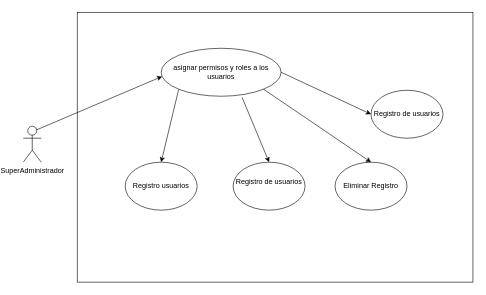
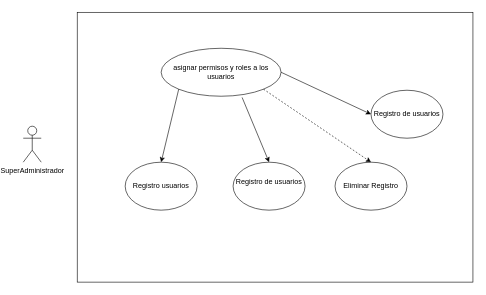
edge "SuperAdministrador" -> "asignar permisos y roles a los usuarios": removed
edge "asignar permisos y roles a los usuarios" -> "Eliminar Registro": style solid -> dashed
